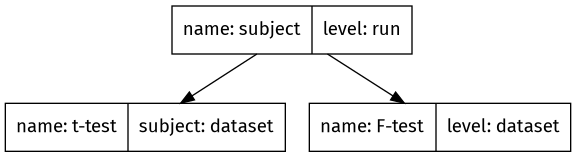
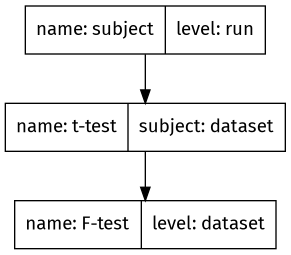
edge "name: subject" -> "name: F-test": now "name: t-test" -> "name: F-test"
